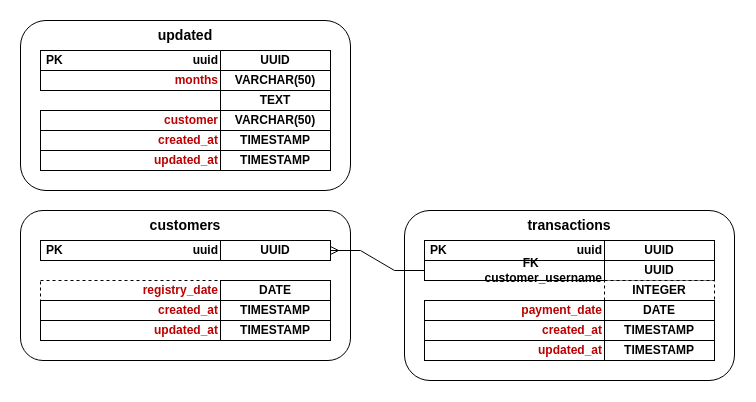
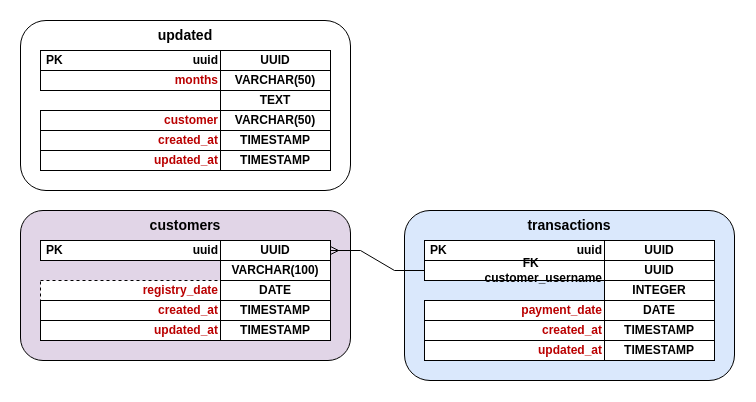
node "customers": fillcolor #ffffff -> #e1d5e7
node "VARCHAR(100)": added
node "INTEGER": style dashed -> solid
node "transactions": fillcolor #ffffff -> #dae8fc
